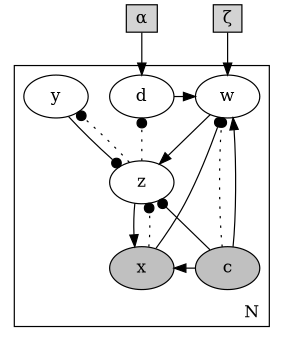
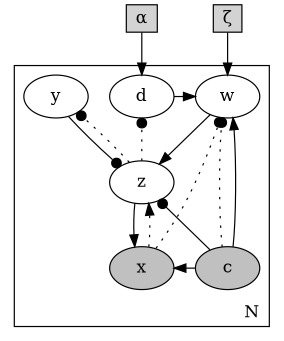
edge "x" -> "w": style solid -> dotted
edge "x" -> "z": arrowhead dot -> normal
